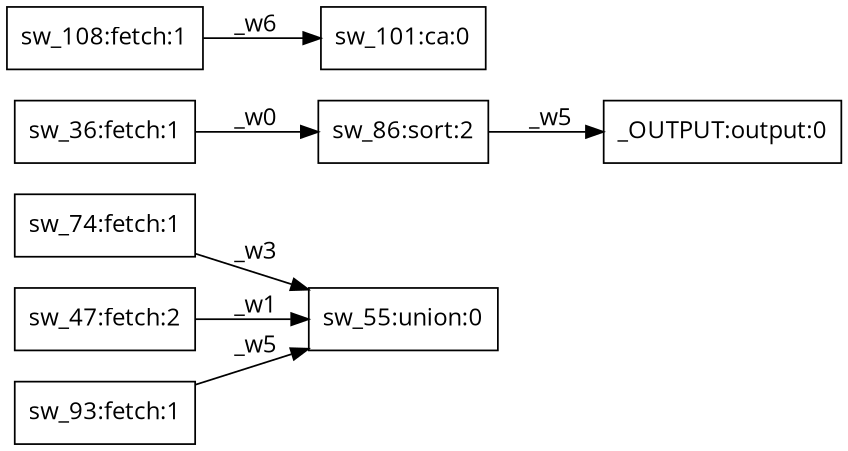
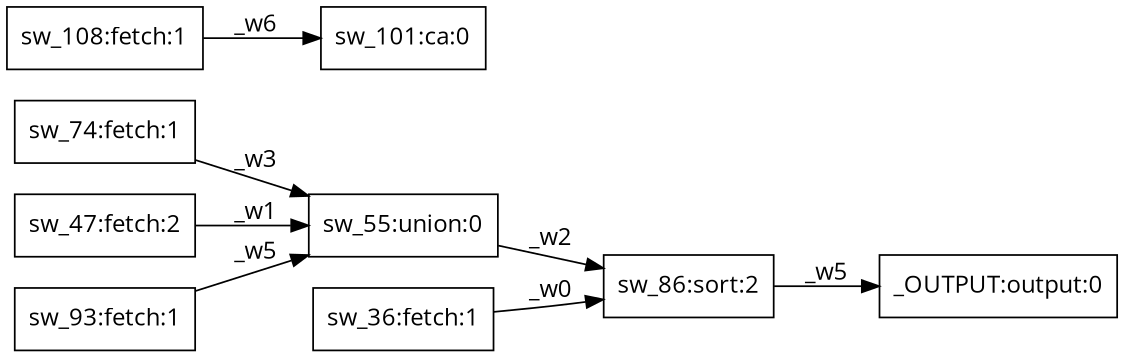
edge "sw_55:union:0" -> "sw_86:sort:2": added, label "_w2"
